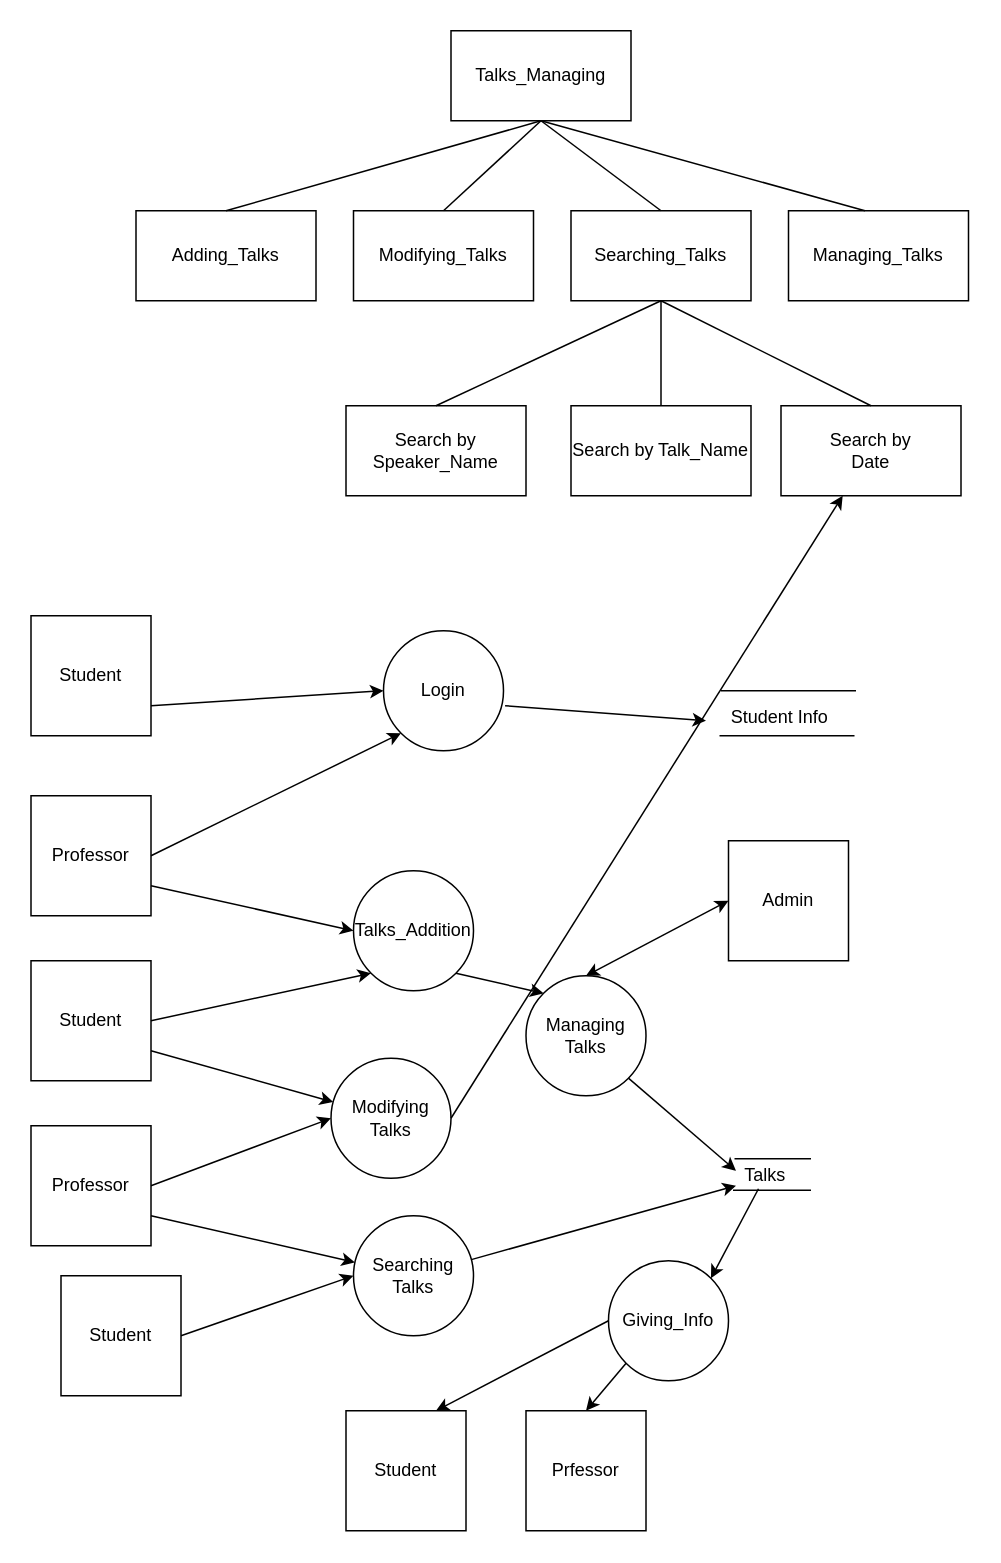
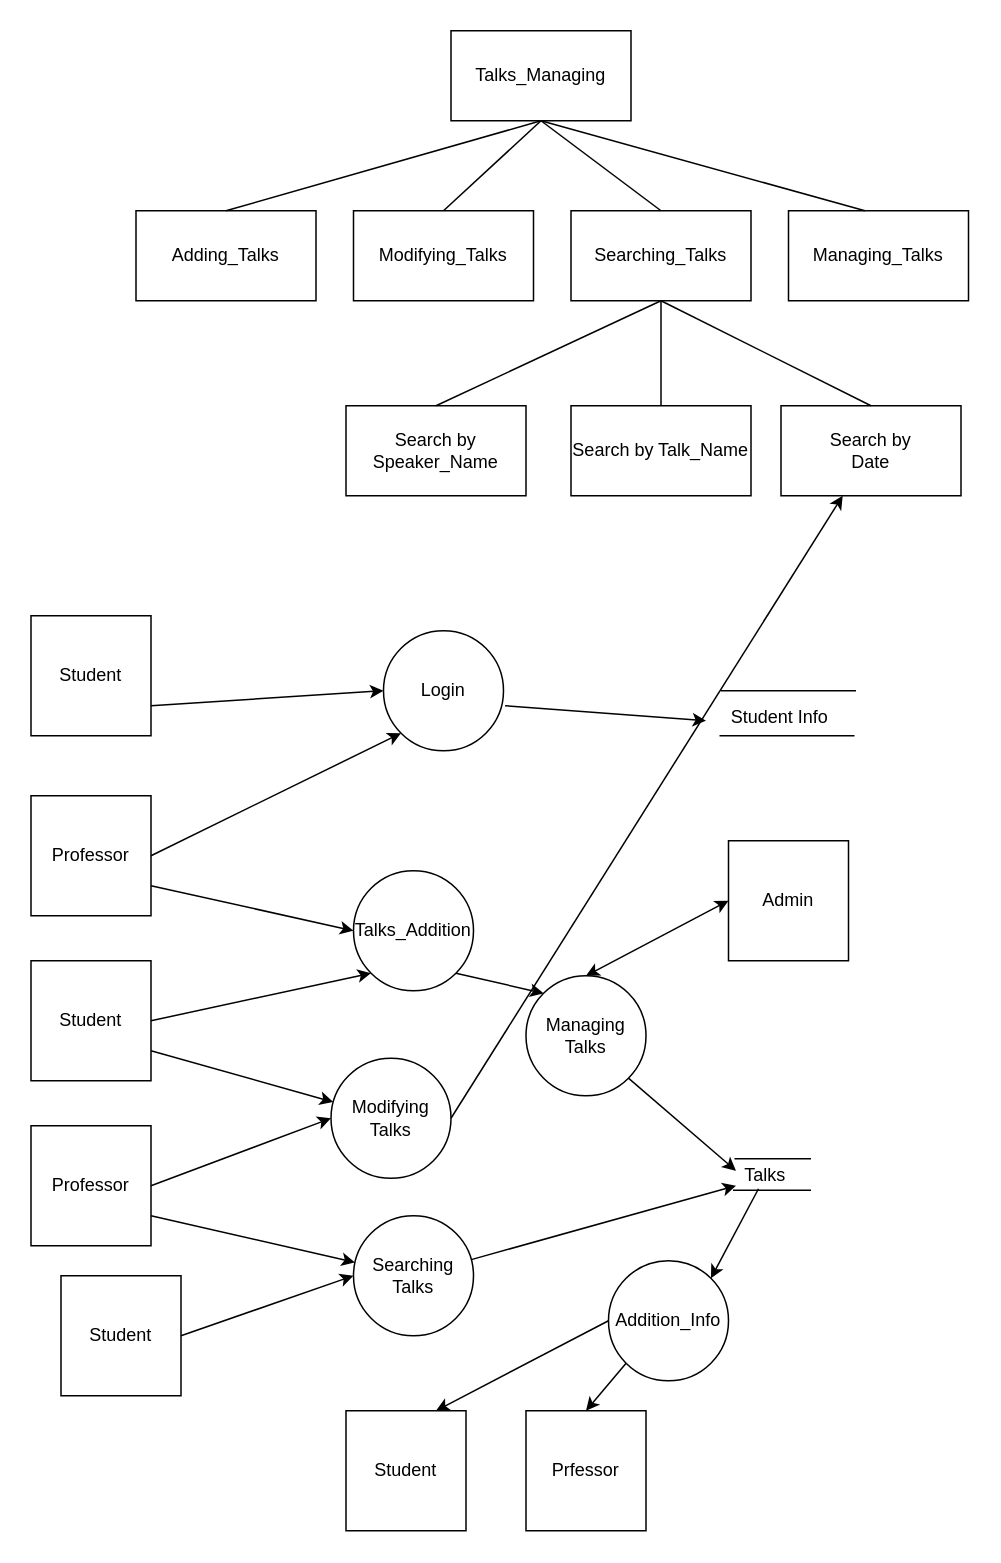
node "Giving_Info": label "Giving_Info" -> "Addition_Info"
